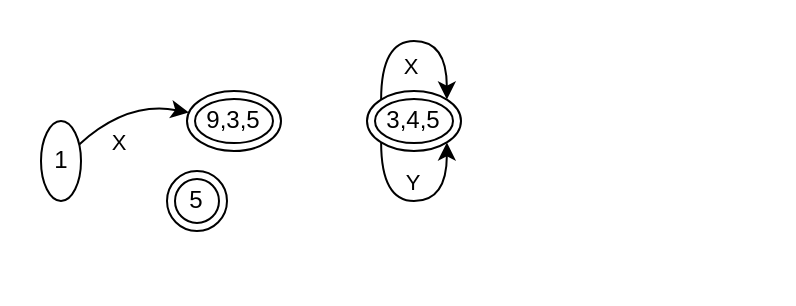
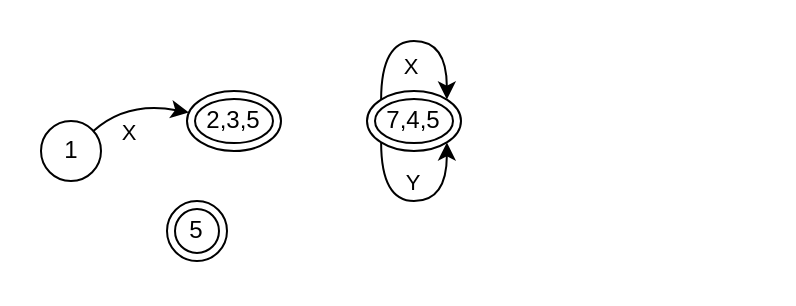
node "9,3,5": label "9,3,5" -> "2,3,5"
node "3,4,5": label "3,4,5" -> "7,4,5"
node "1": size 40x80 -> 60x60
node "5": moved (197, 201) -> (197, 231)
